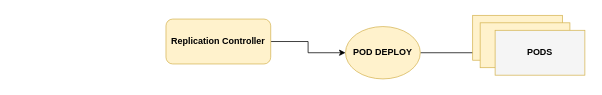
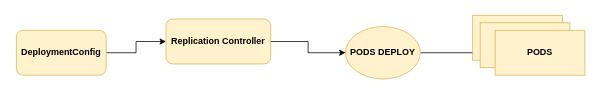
edge "DeploymentConfig" -> "Replication Controller": added
node "DeploymentConfig": added
node "POD DEPLOY": label "POD DEPLOY" -> "PODS DEPLOY"
node "PODS": fillcolor #f5f5f5 -> #fff2cc
